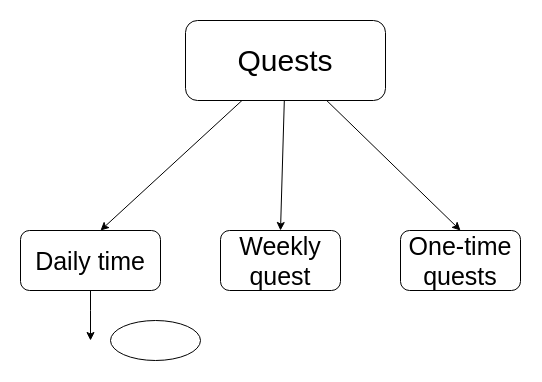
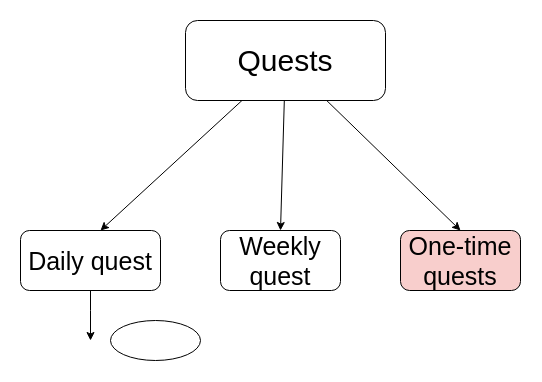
node "Daily time": label "Daily time" -> "Daily quest"
node "One-time quests": fillcolor #ffffff -> #f8cecc
